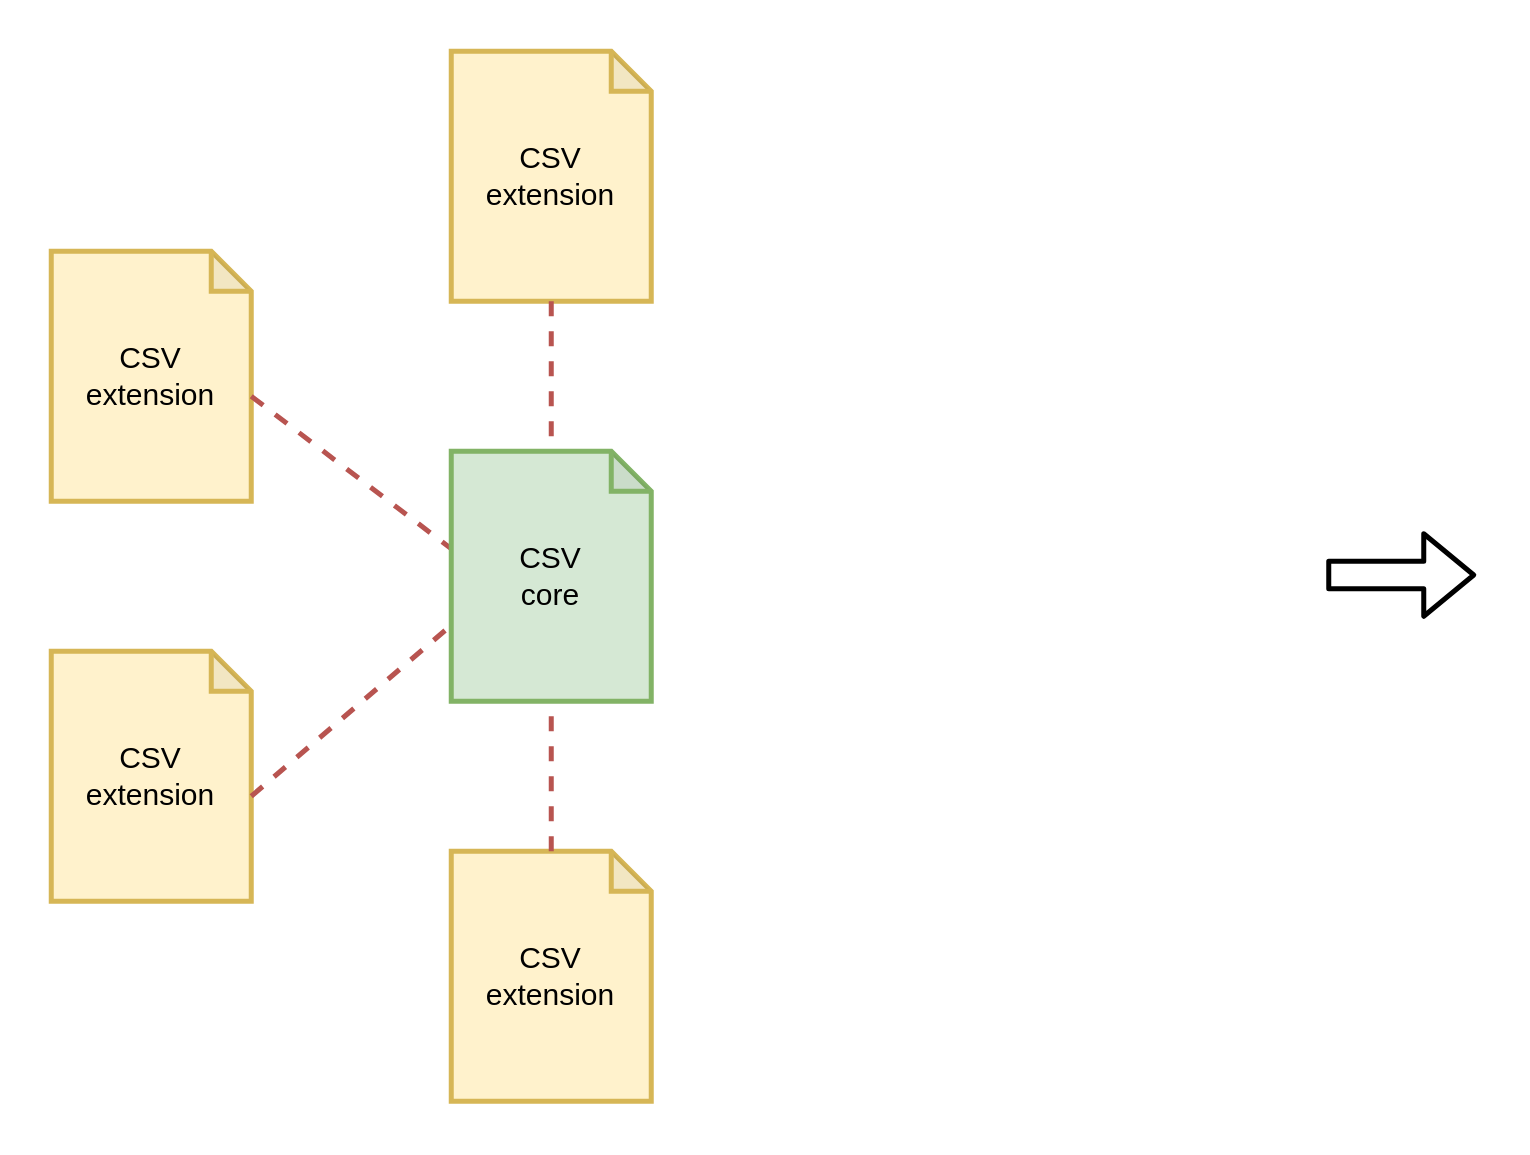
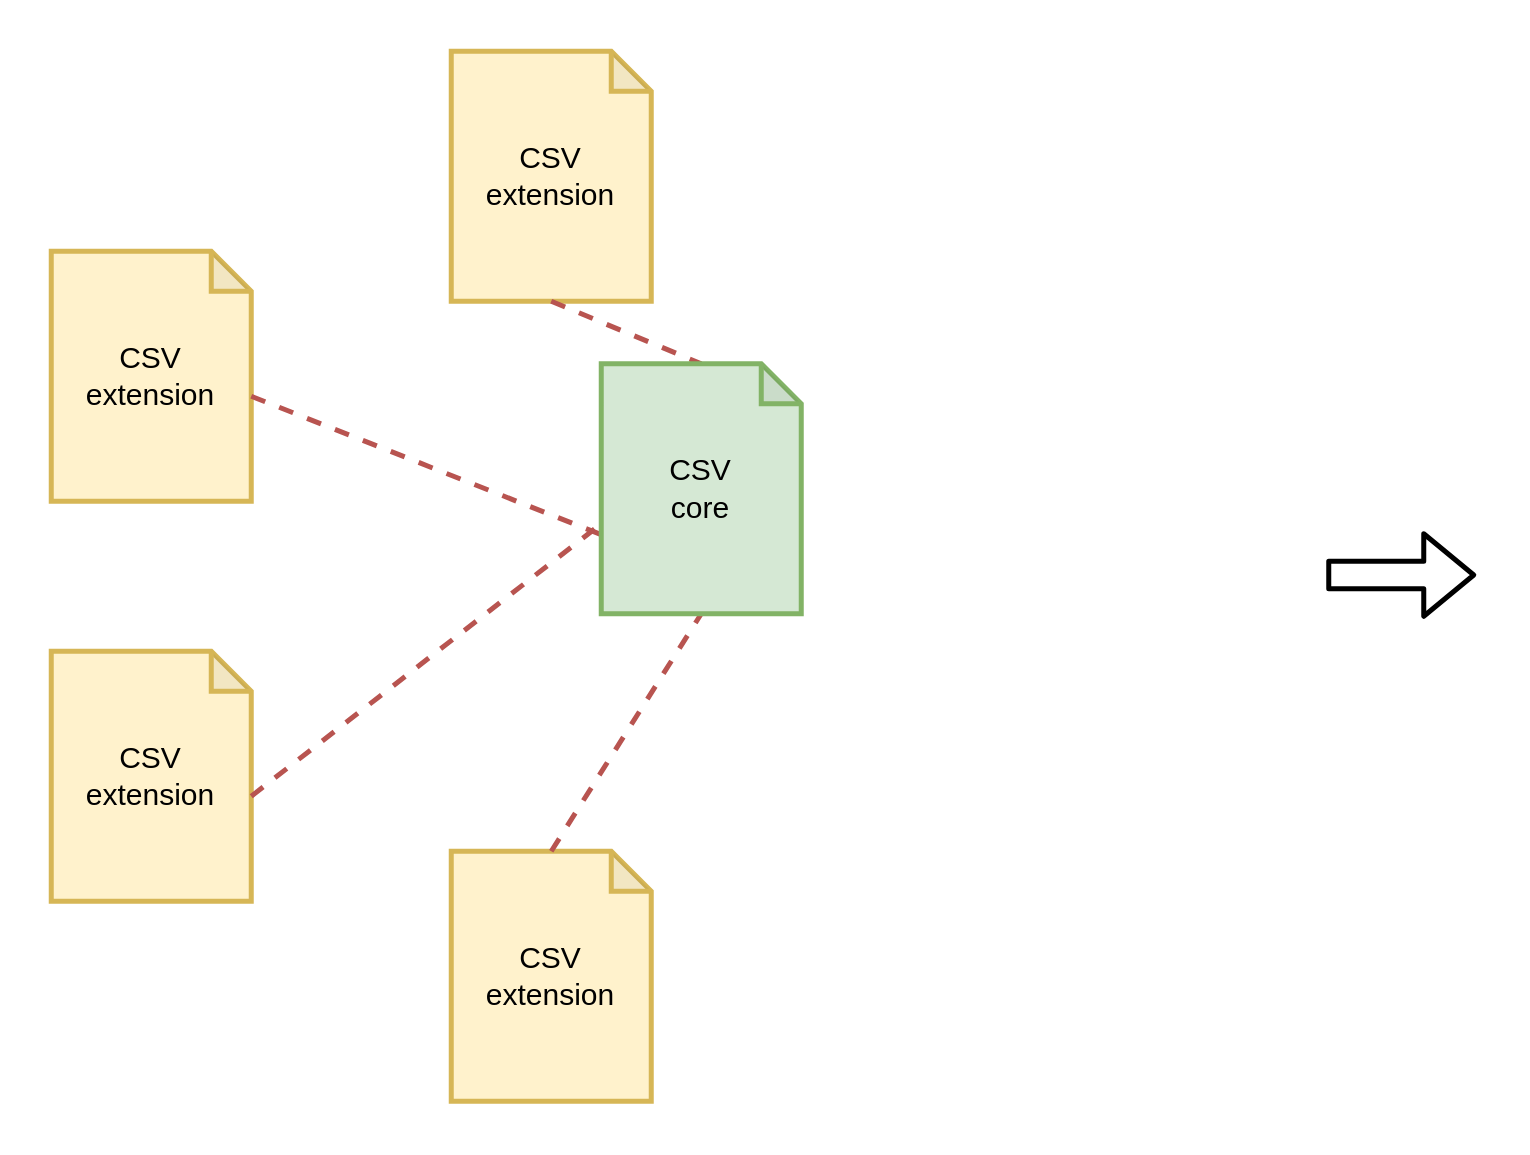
node "CSV core": moved (551, 576) -> (701, 489)
